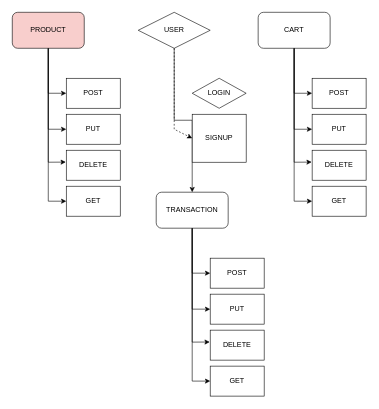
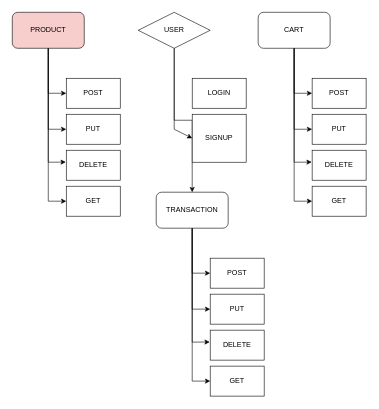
node "LOGIN": shape diamond -> rectangle
edge "USER" -> "SIGNUP": style dashed -> solid
